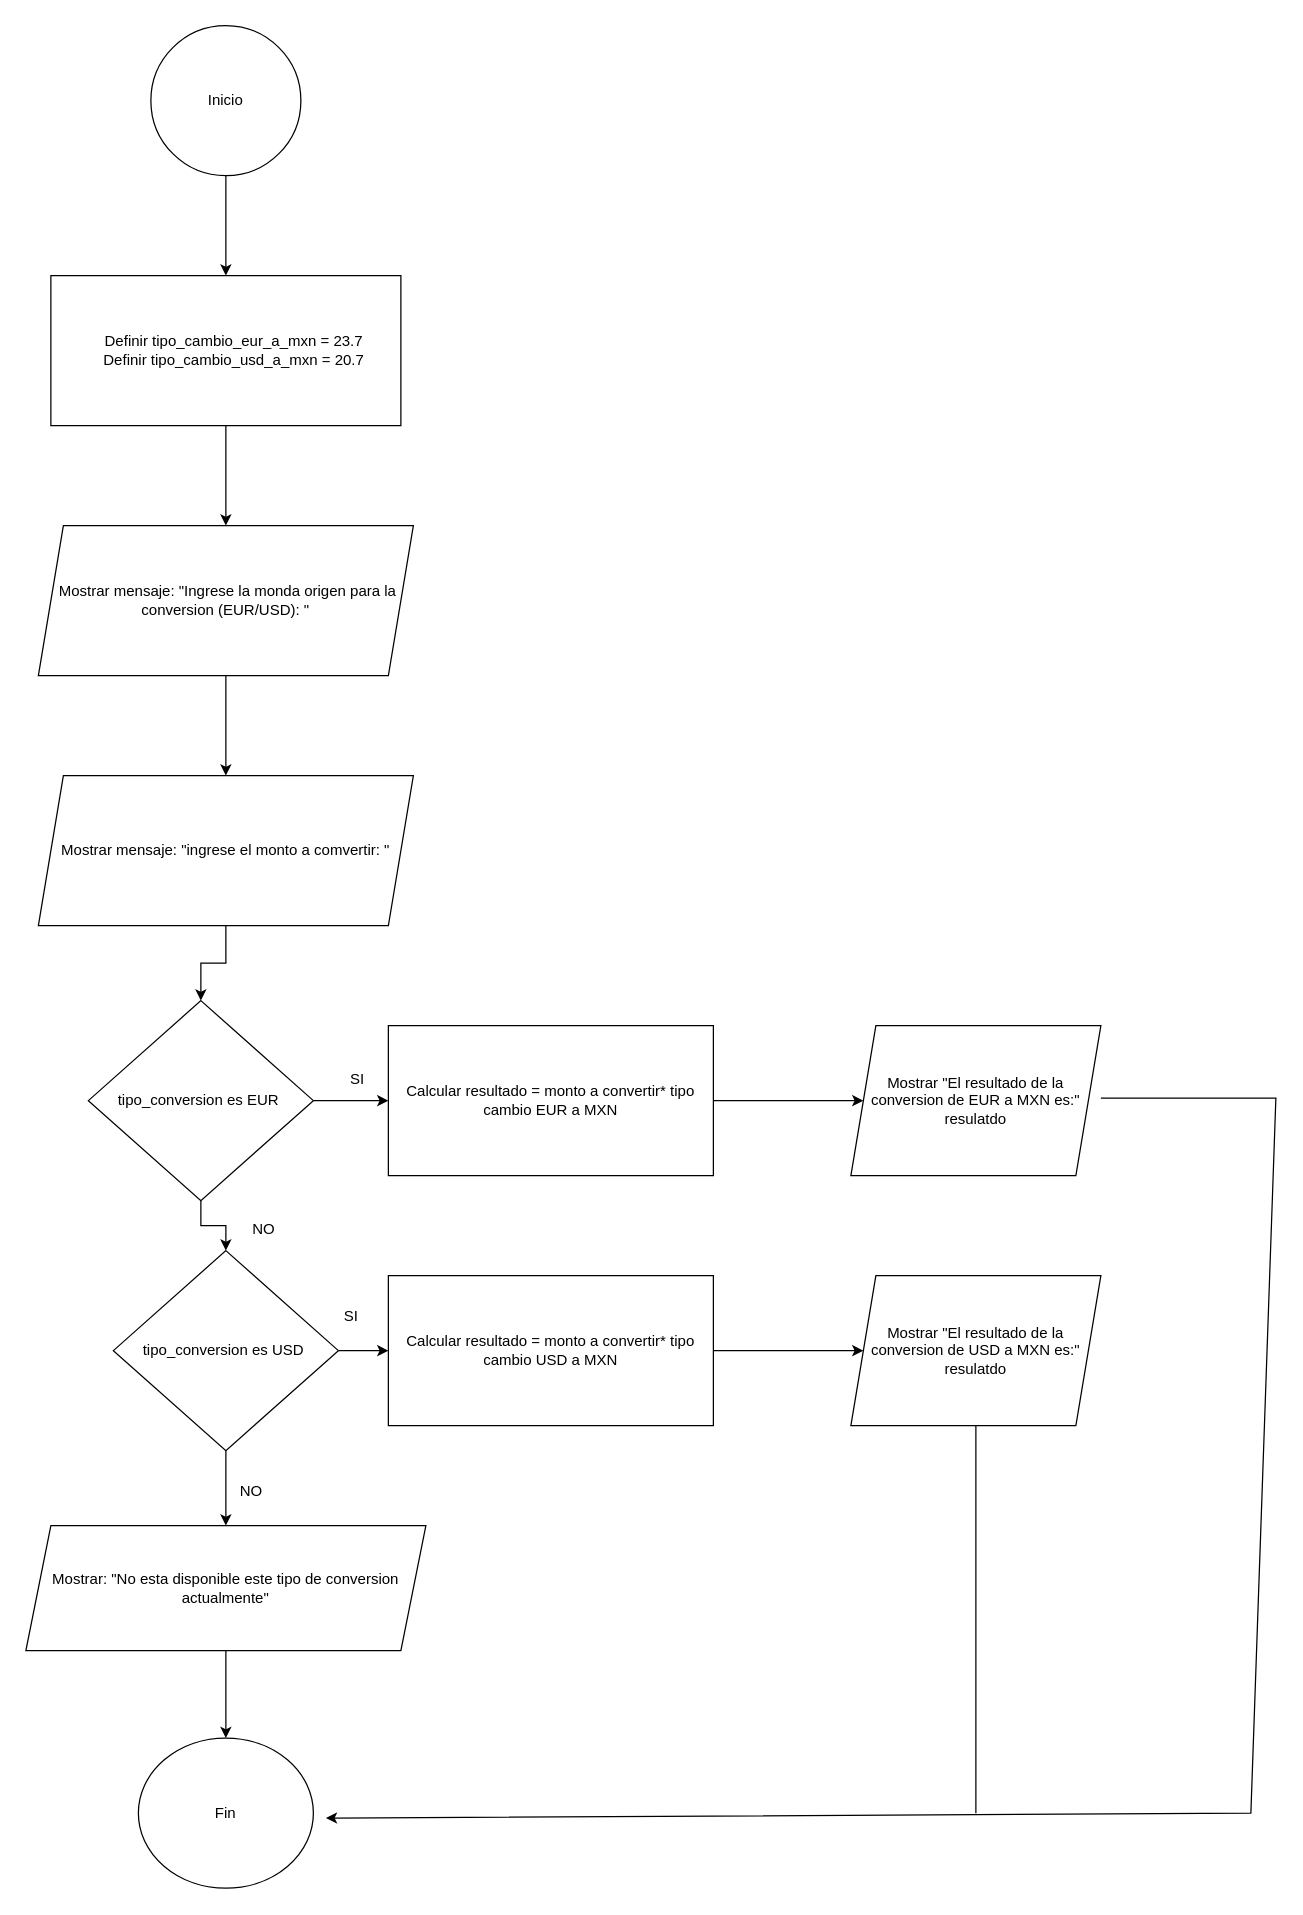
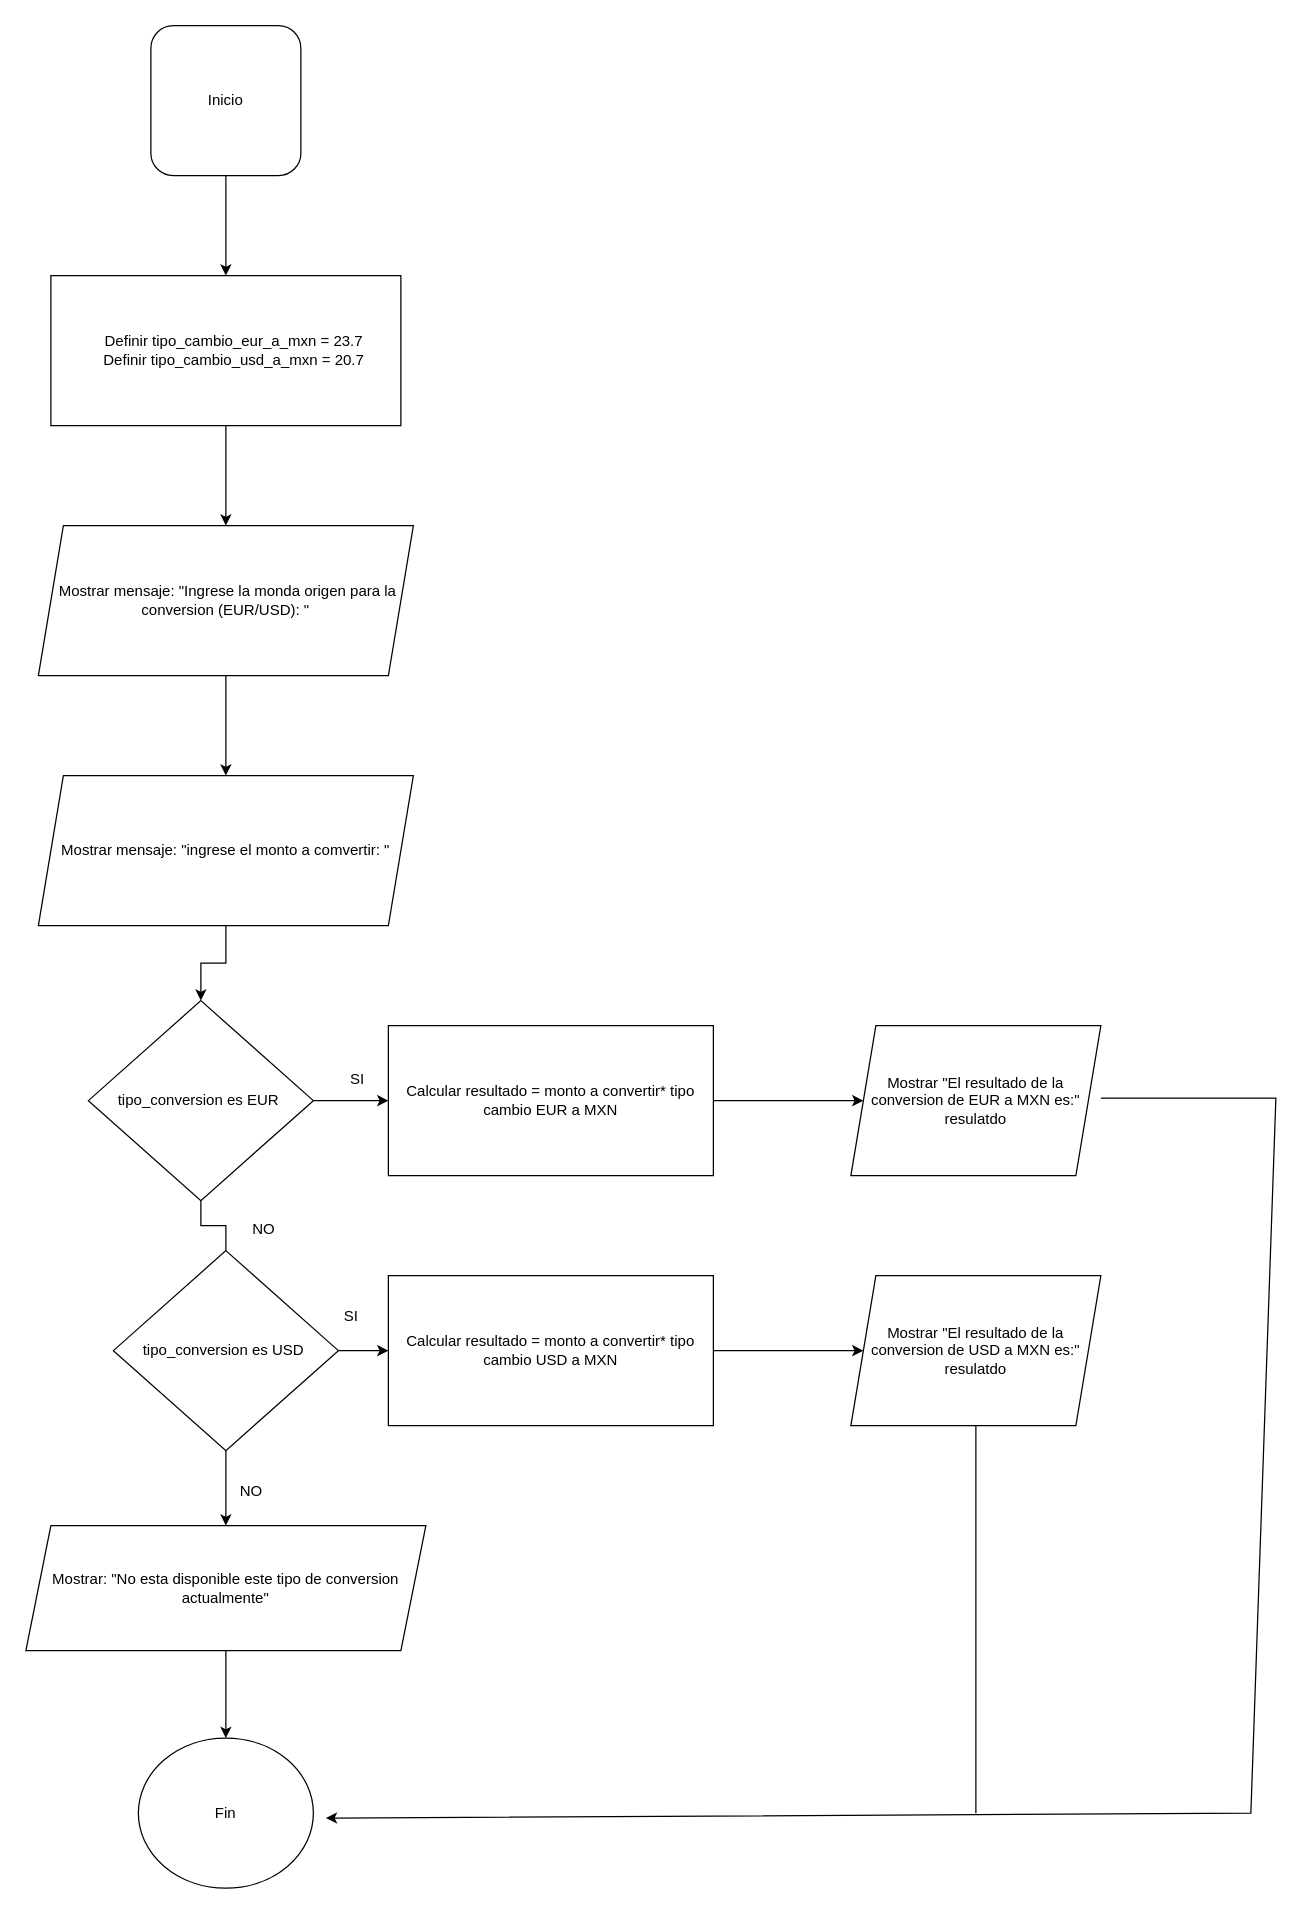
node "Inicio": shape ellipse -> rounded rectangle
edge "tipo_conversion es EUR" -> "tipo_conversion es USD": arrowhead classic -> none
